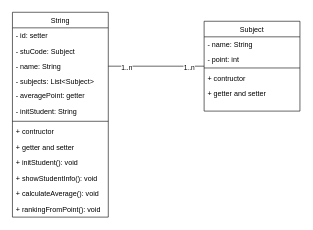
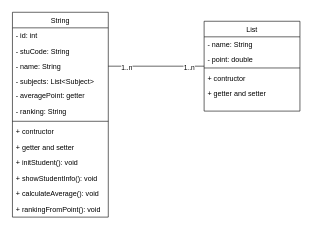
node "Subject": label "Subject" -> "List"
node "- id: setter": label "- id: setter" -> "- id: int"
node "- stuCode: Subject": label "- stuCode: Subject" -> "- stuCode: String"
node "- point: int": label "- point: int" -> "- point: double"
node "- initStudent: String": label "- initStudent: String" -> "- ranking: String"
